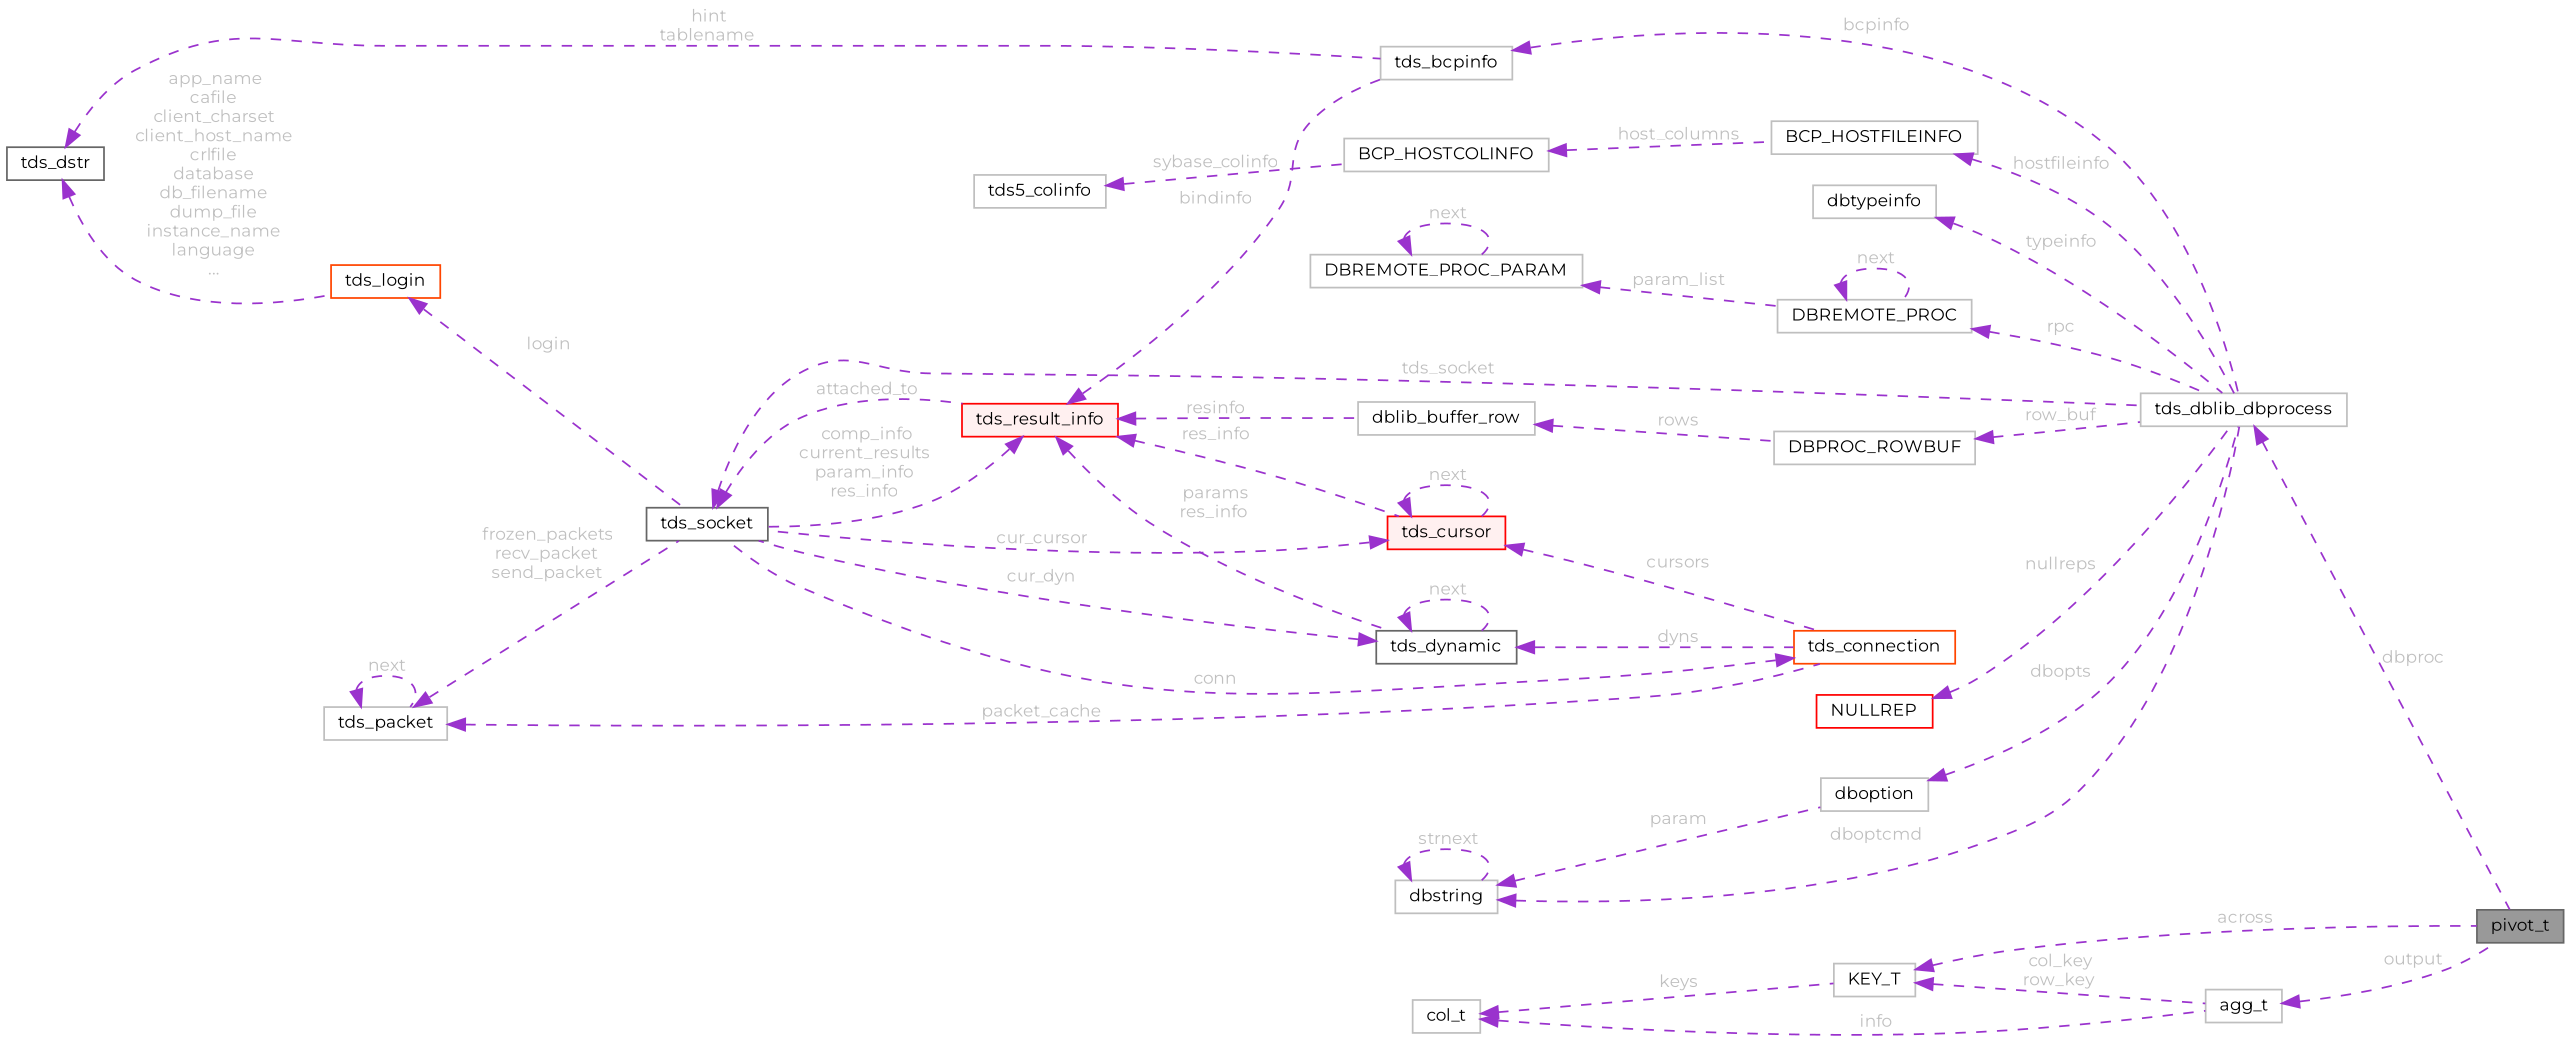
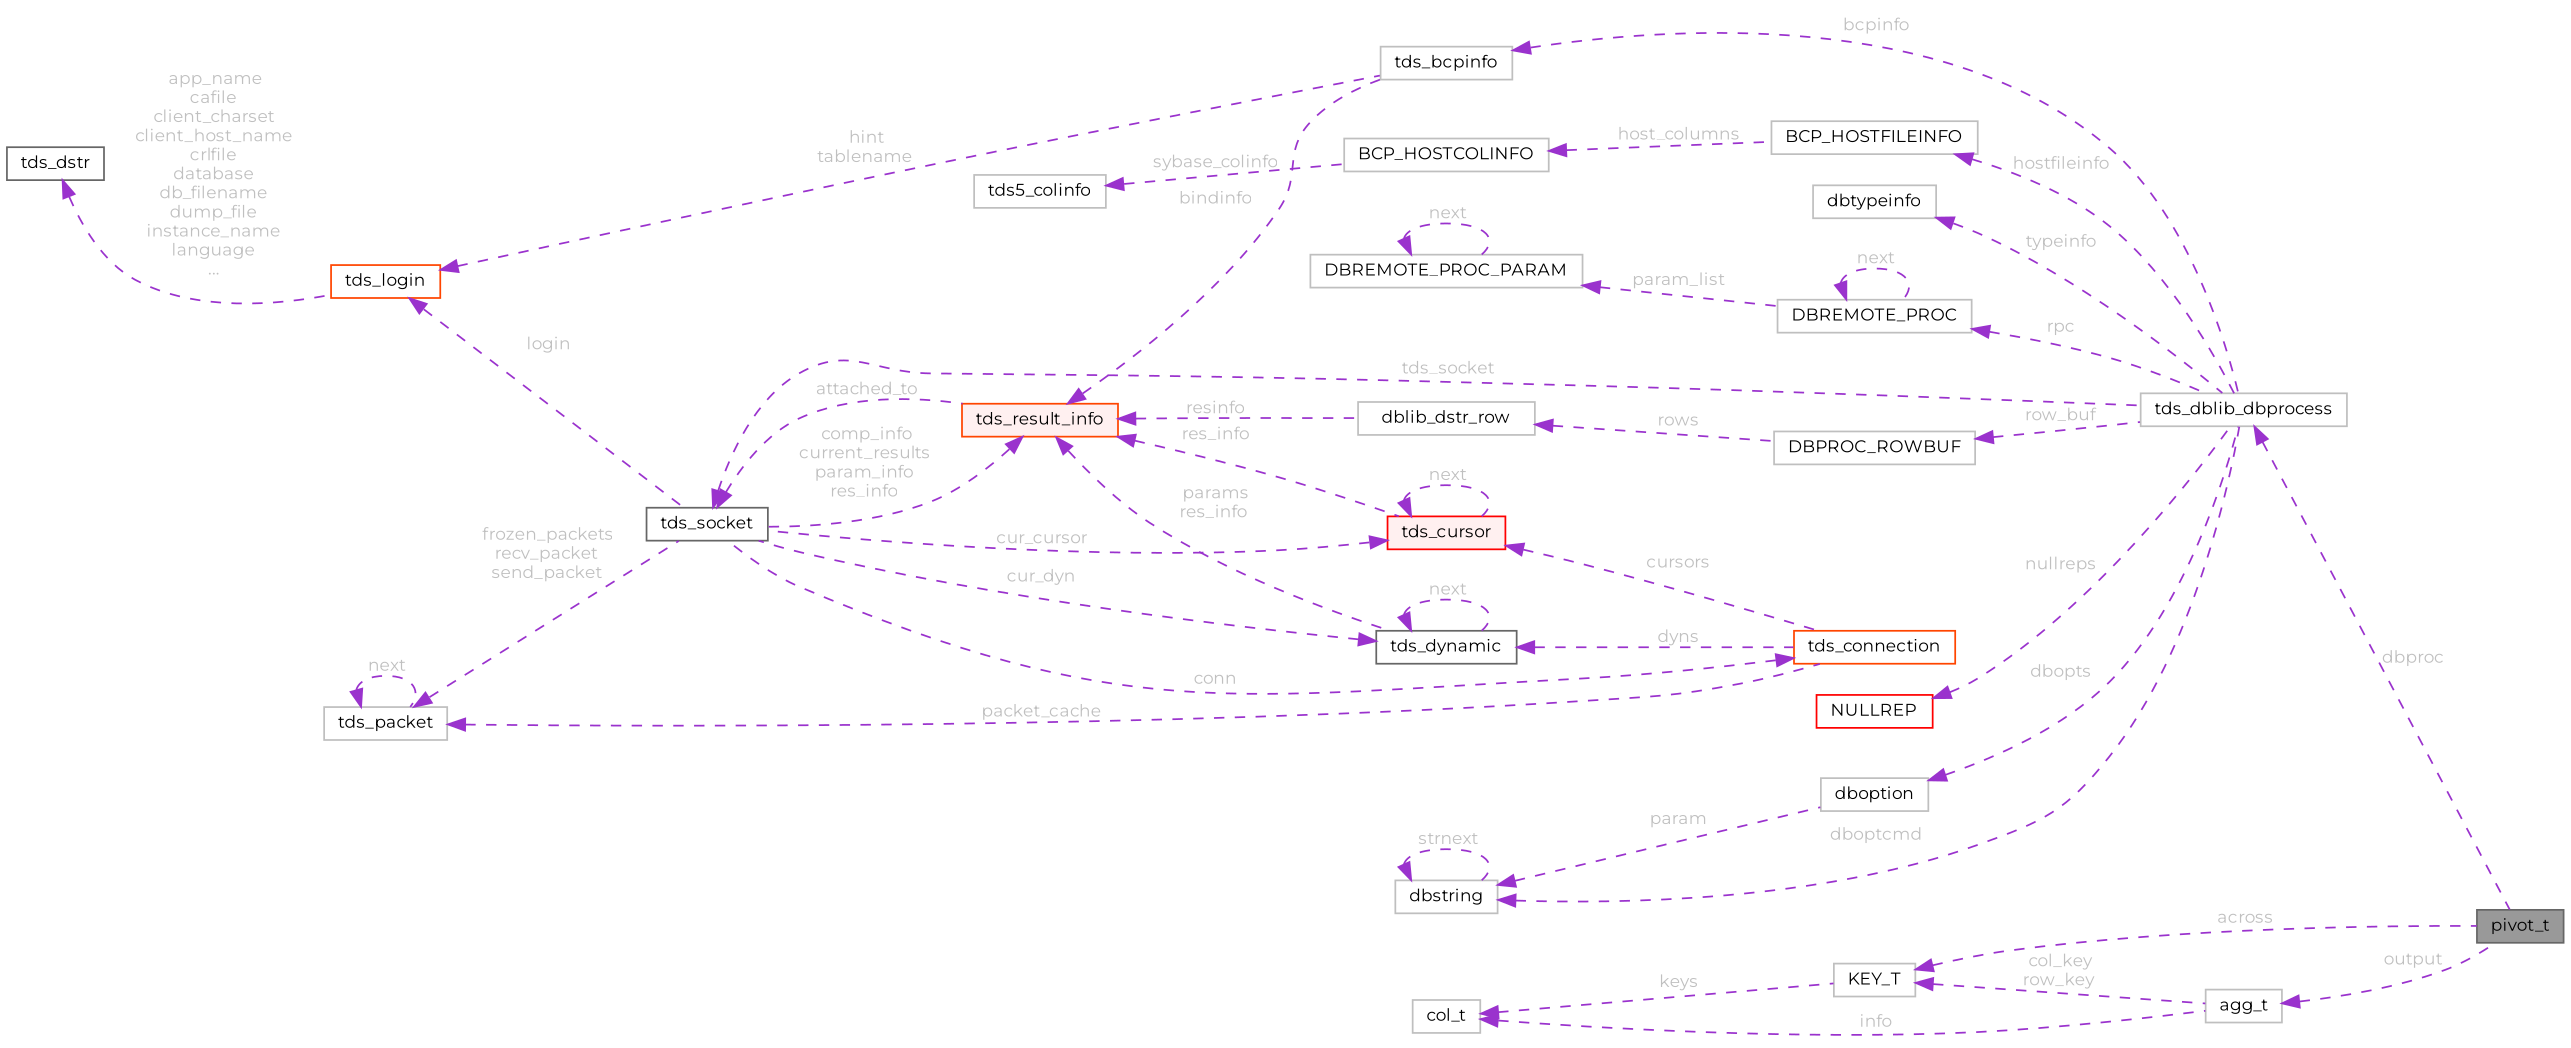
edge "tds_bcpinfo" -> "tds_dstr": now "tds_bcpinfo" -> "tds_login"
node "dblib_buffer_row": label "dblib_buffer_row" -> "dblib_dstr_row"
node "tds_result_info": color red -> orangered
